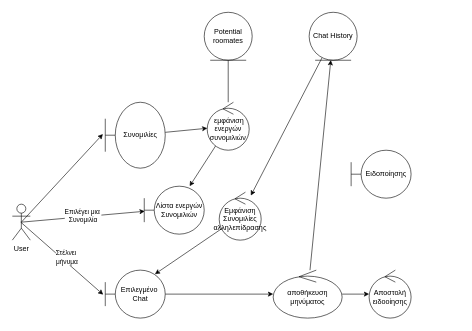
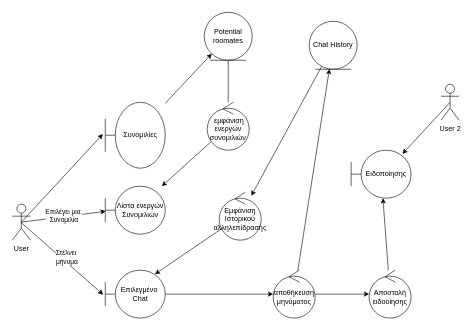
node "Chat History": moved (333, 36) -> (333, 45)
node "User 2": added
edge "User 2" -> "Ειδοποίησης": added
edge "Συνομιλίες" -> "εμφάνιση ενεργών συνομιλιών": now "Συνομιλίες" -> "Potential roomates"
node "Λίστα ενεργών Συνομιλιών": moved (174, 210) -> (135, 210)
node "Εμφάνιση Συνομιλίες αλληλεπίδρασης": label "Εμφάνιση Συνομιλίες αλληλεπίδρασης" -> "Εμφάνιση Ιστορικού αλληλεπίδρασης"
edge "Αποστολή ειδοοίησης" -> "Ειδοποίησης": added
node "αποθήκευση μηνύματος": size 69x48 -> 42x48
